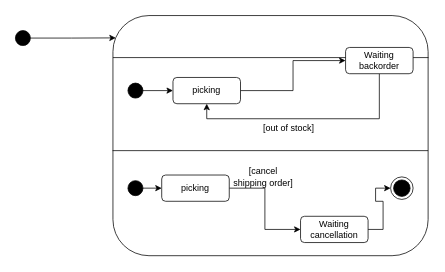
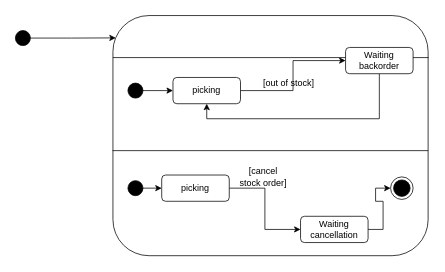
node "[out of stock]": moved (288, 128) -> (288, 83)
node "[cancel shipping order]": label "[cancel shipping order]" -> "[cancel stock order]"
